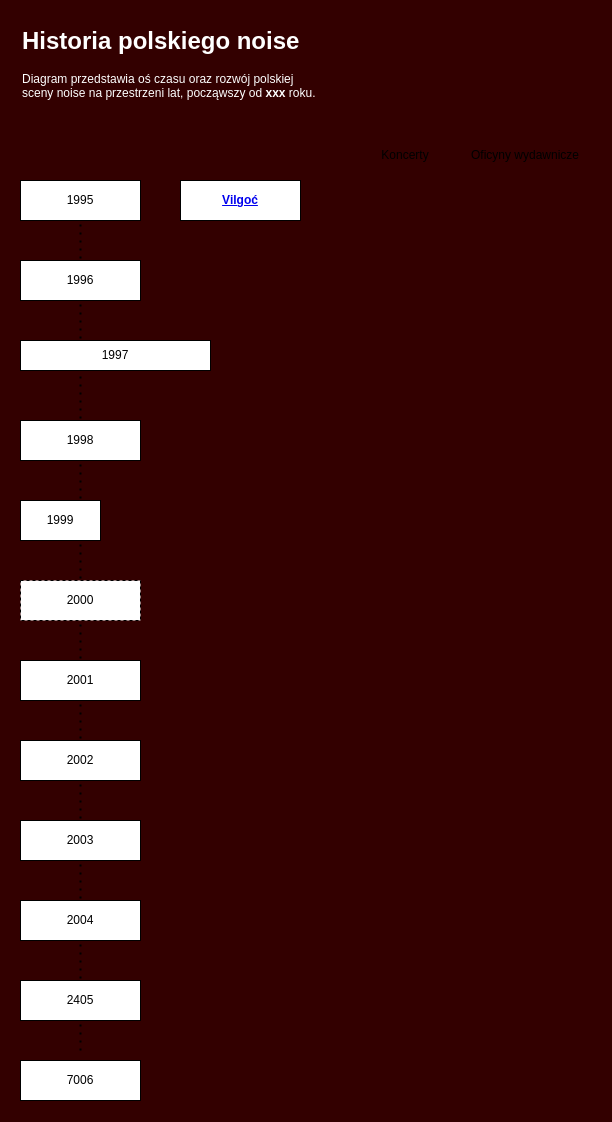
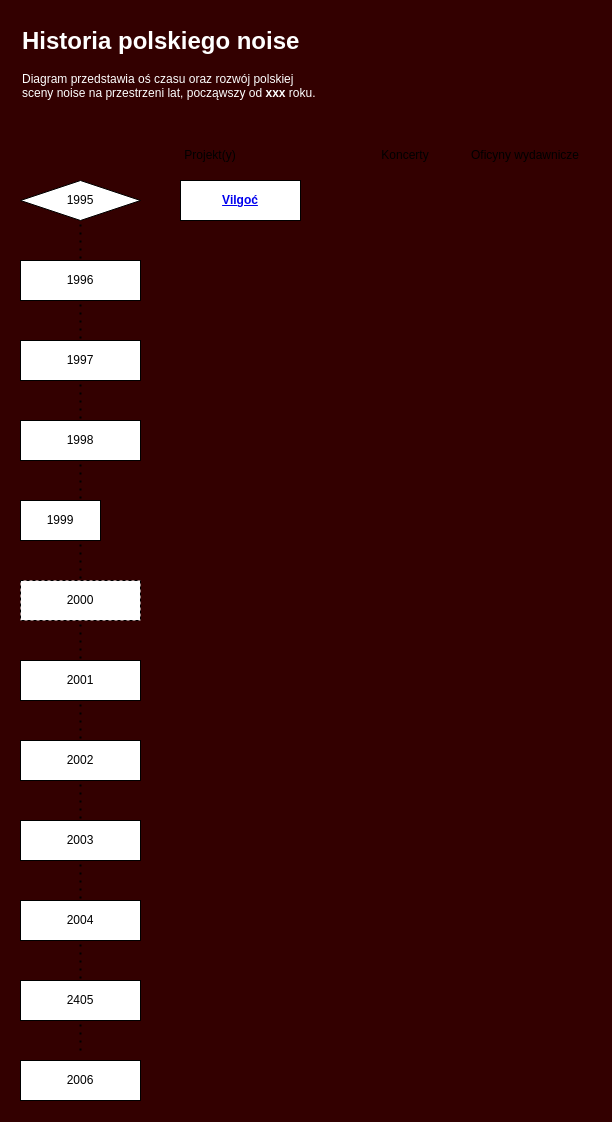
node "Projekt(y)": added
node "1995": shape rectangle -> diamond
node "1997": size 190x30 -> 120x40
node "7006": label "7006" -> "2006"
